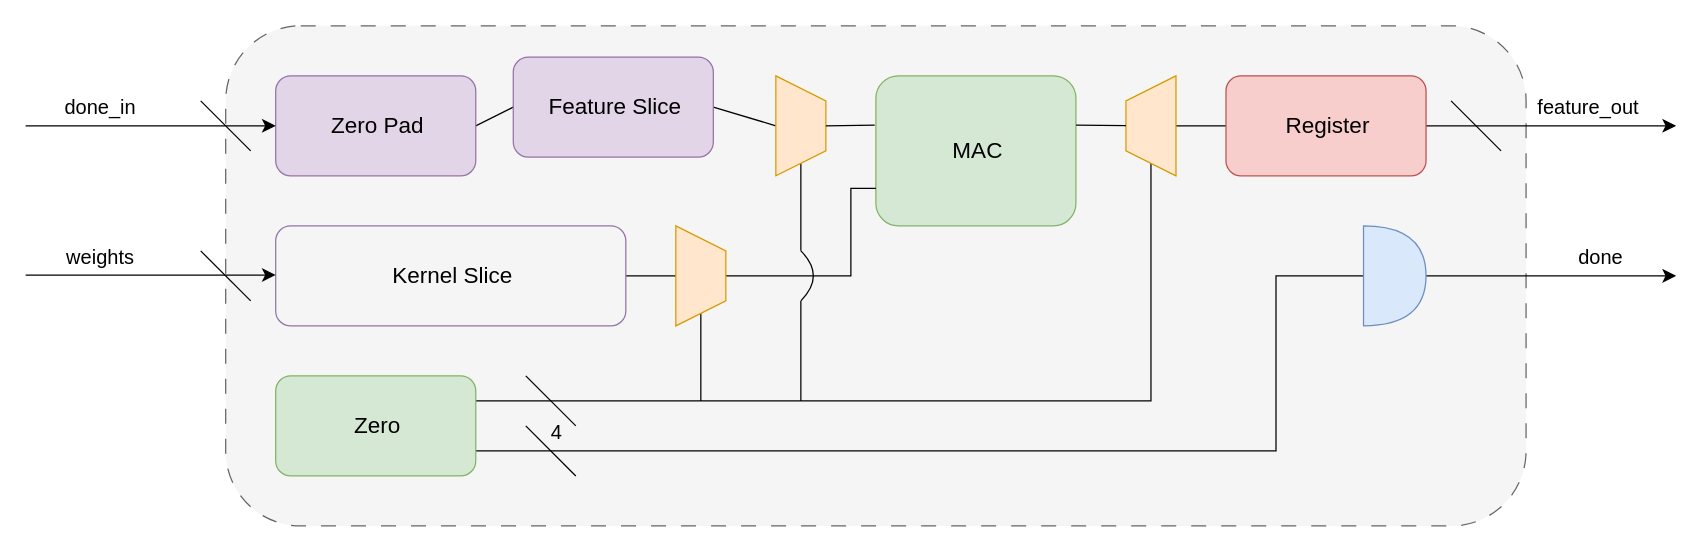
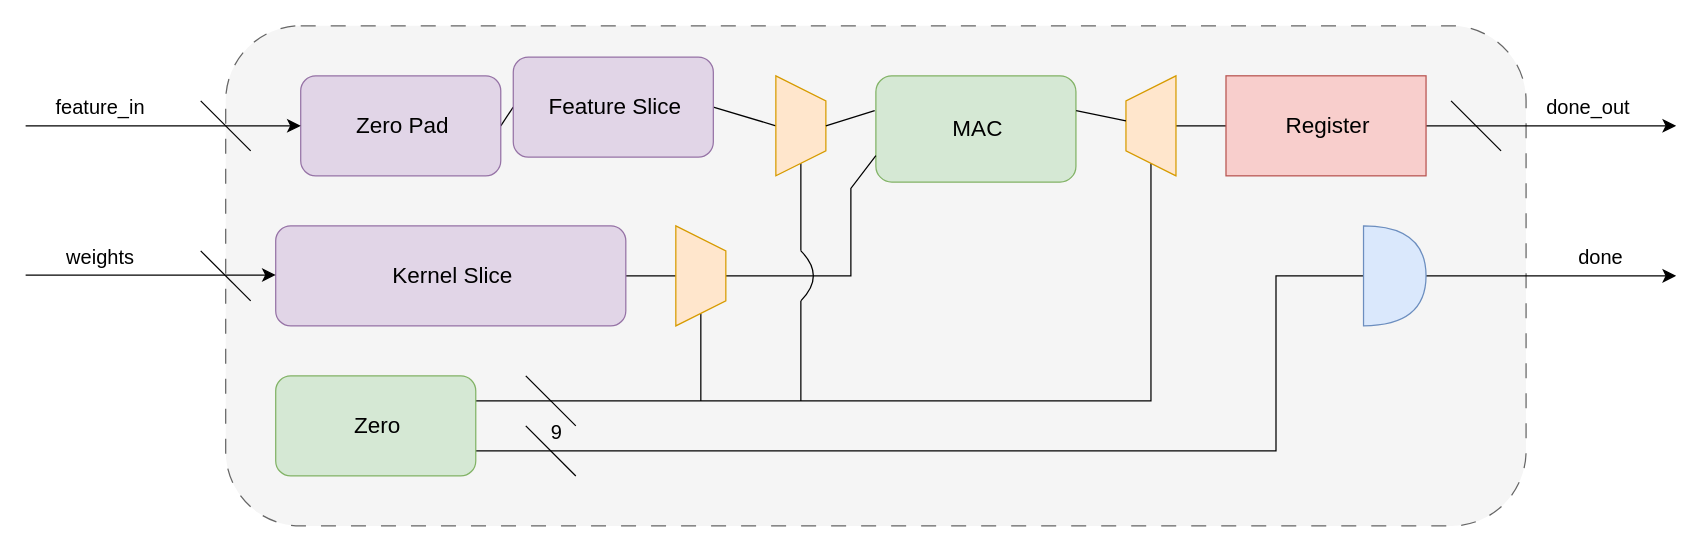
node "done_in": label "done_in" -> "feature_in"
node "feature_out": label "feature_out" -> "done_out"
node "Zero Pad": moved (376, 126) -> (401, 126)
node "Register": shape rounded rectangle -> rectangle
node "MAC": size 200x150 -> 200x106
node "Kernel Slice": fillcolor #f5f5f5 -> #e1d5e7
node "4": label "4" -> "9"
